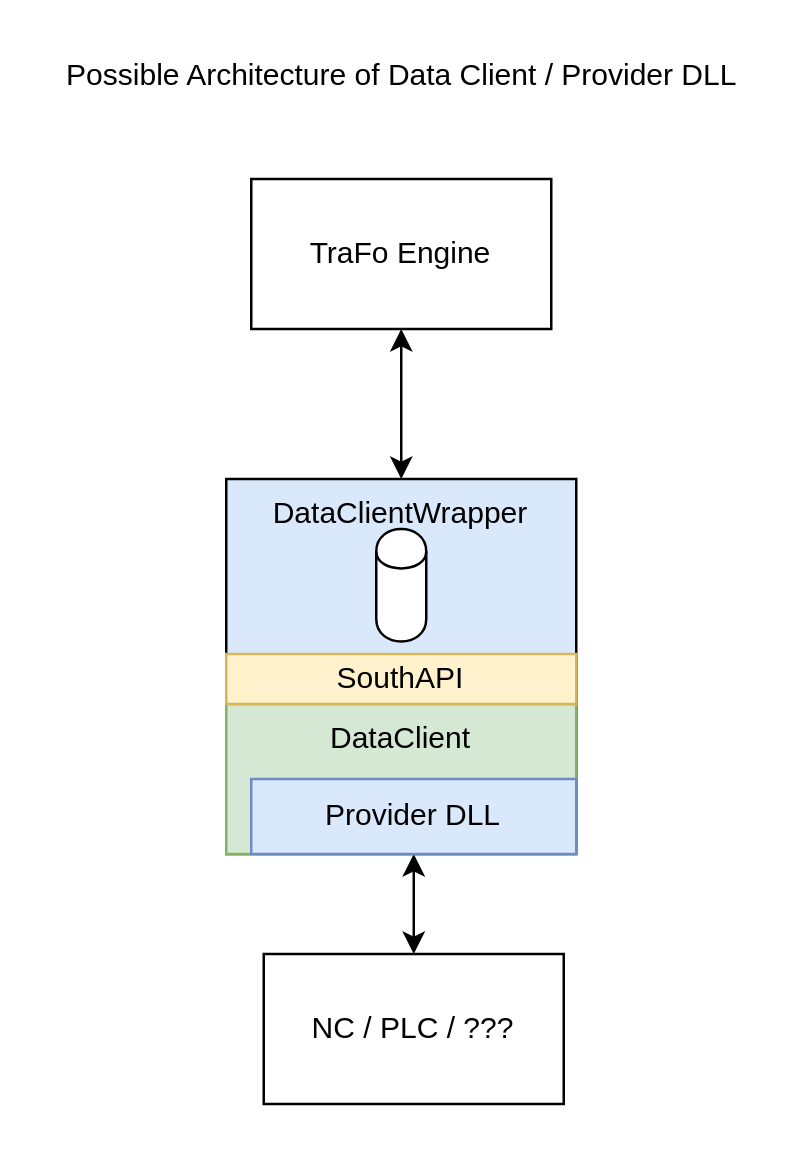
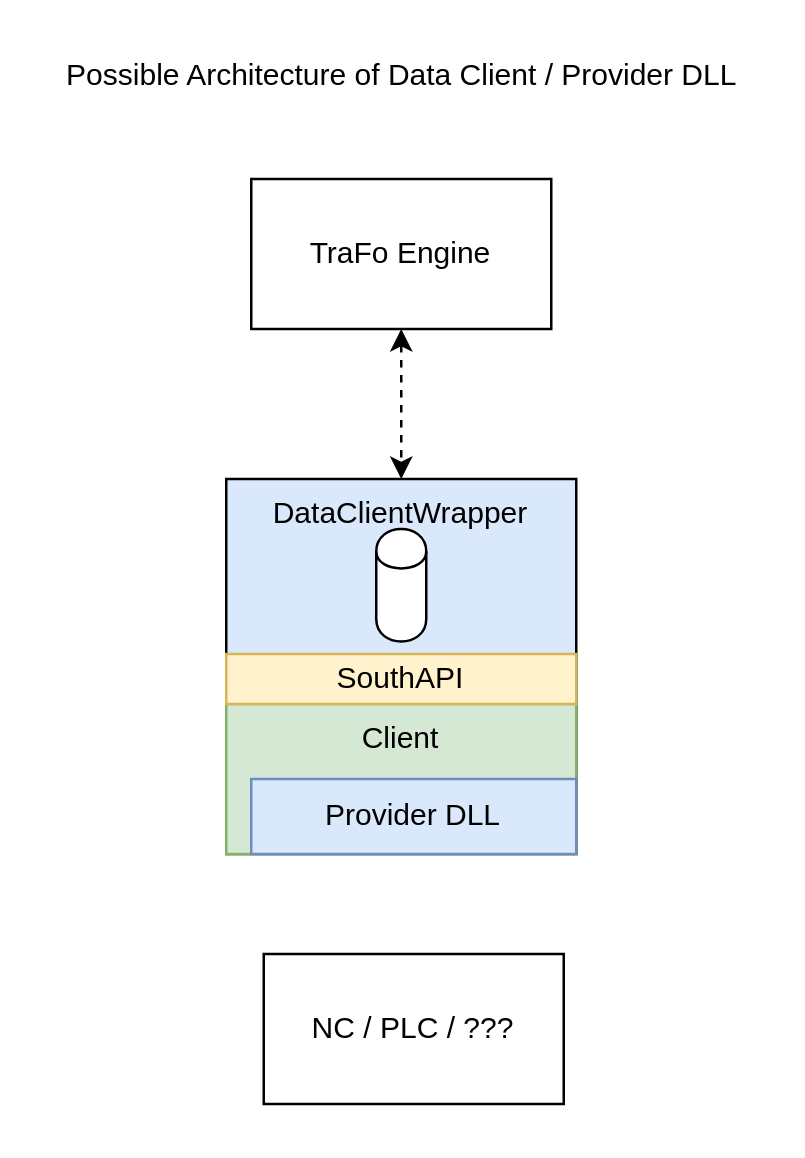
edge "TraFo Engine" -- "DataClientWrapper": style solid -> dashed
node "DataClient": label "DataClient" -> "Client"
edge "Provider DLL" -- "NC / PLC / ???": removed
